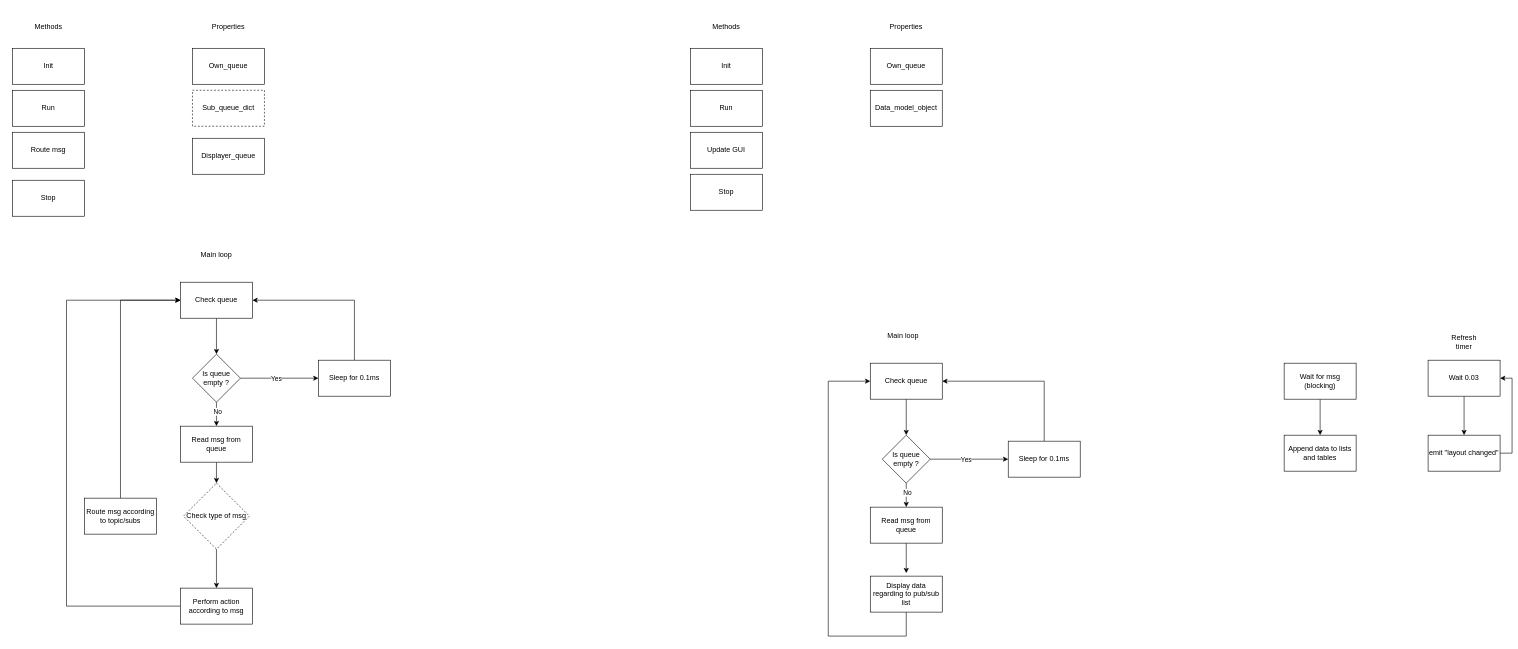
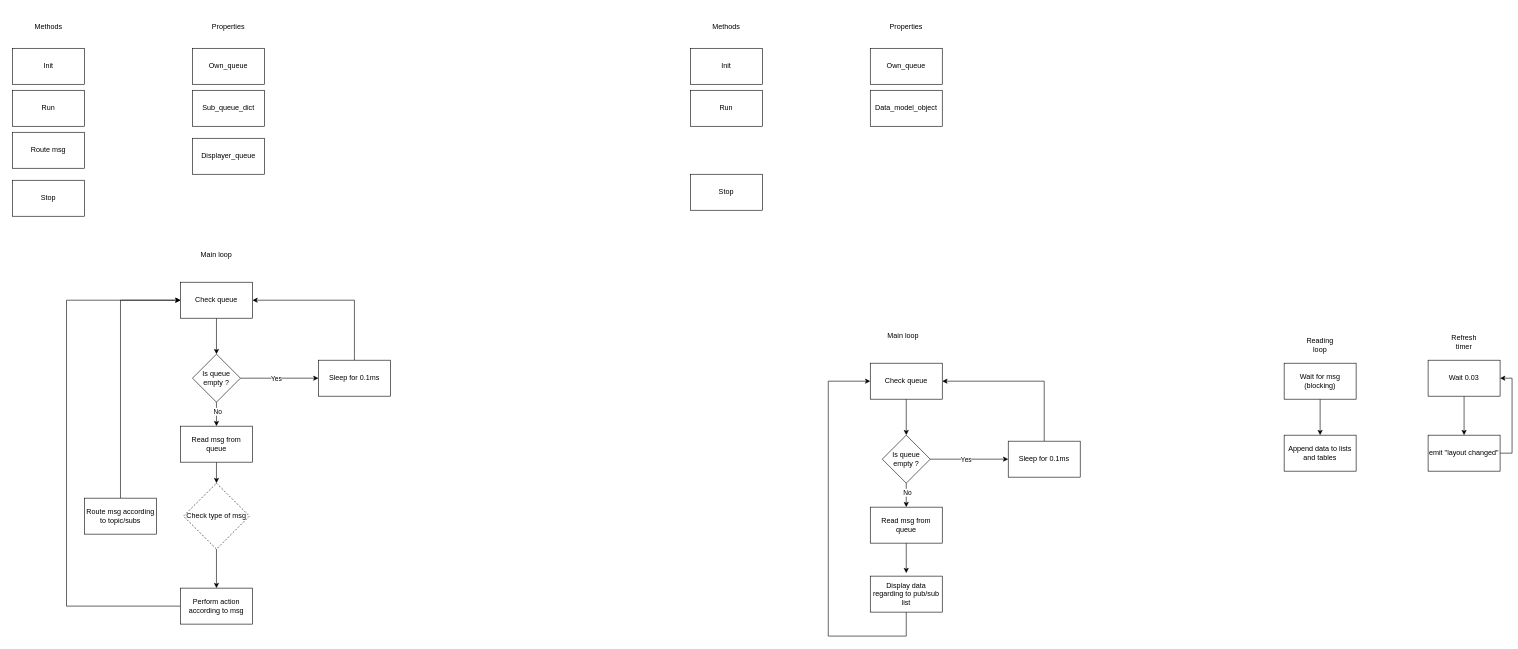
node "Sub_queue_dict": style dashed -> solid
node "Update GUI": removed
node "Reading loop": added
